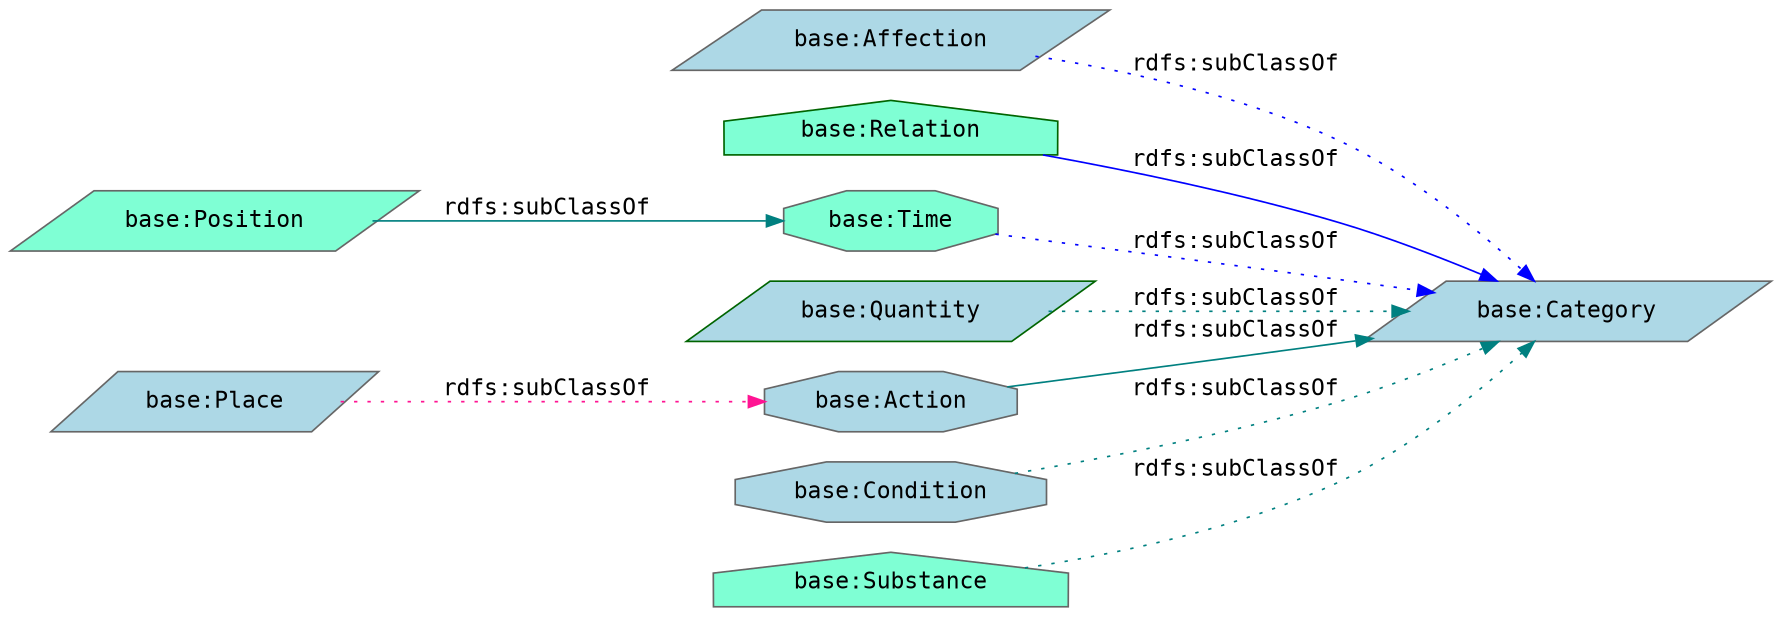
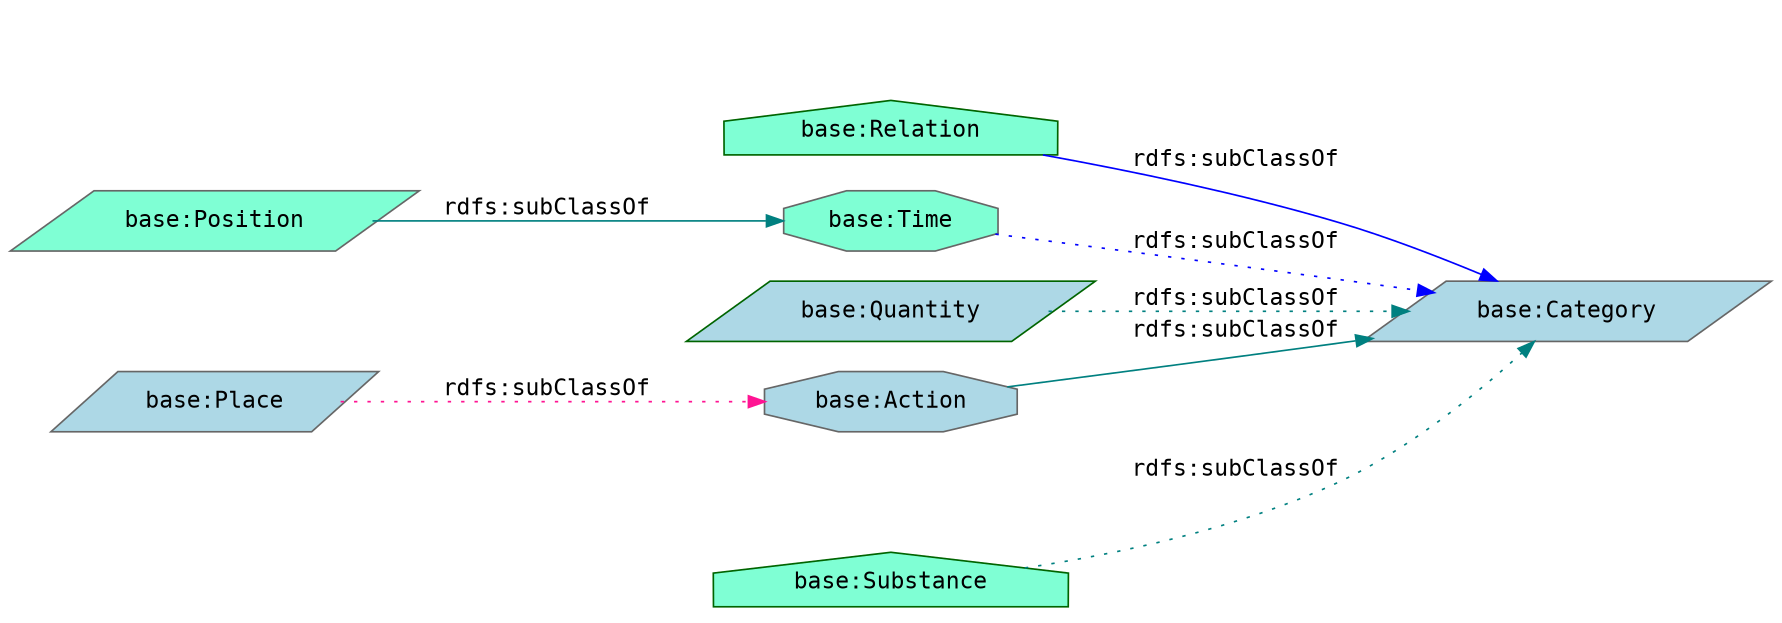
node "base:Affection": removed
node "base:Condition": removed
node "base:Substance": color gray40 -> darkgreen
